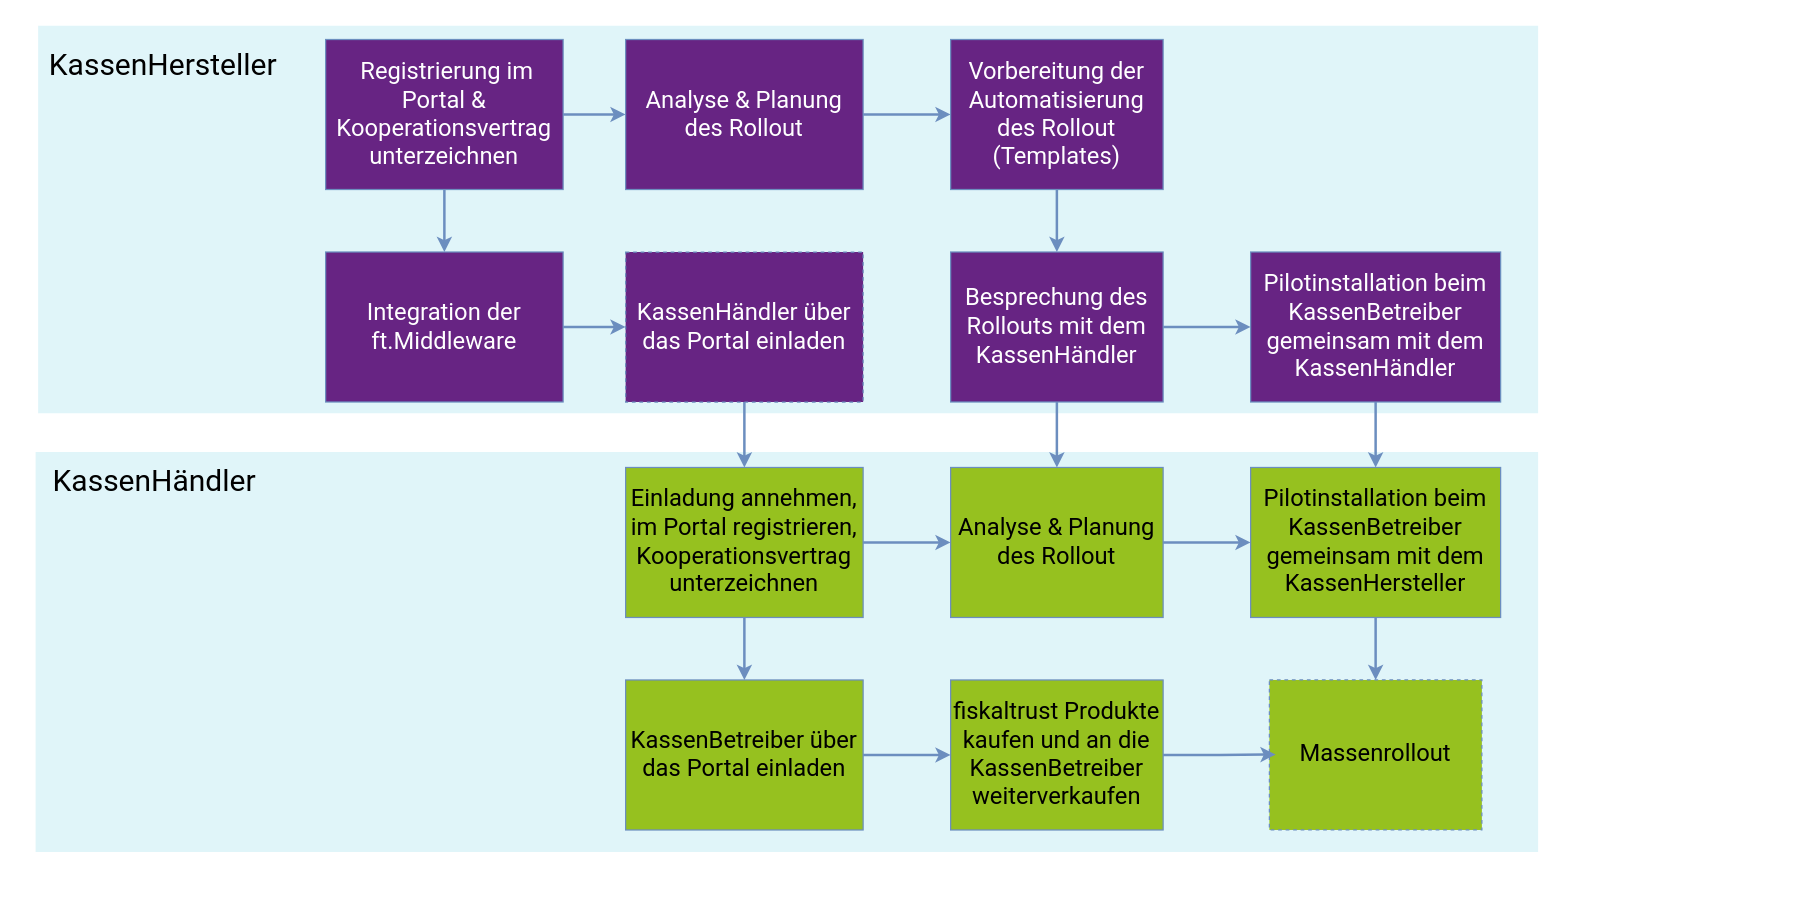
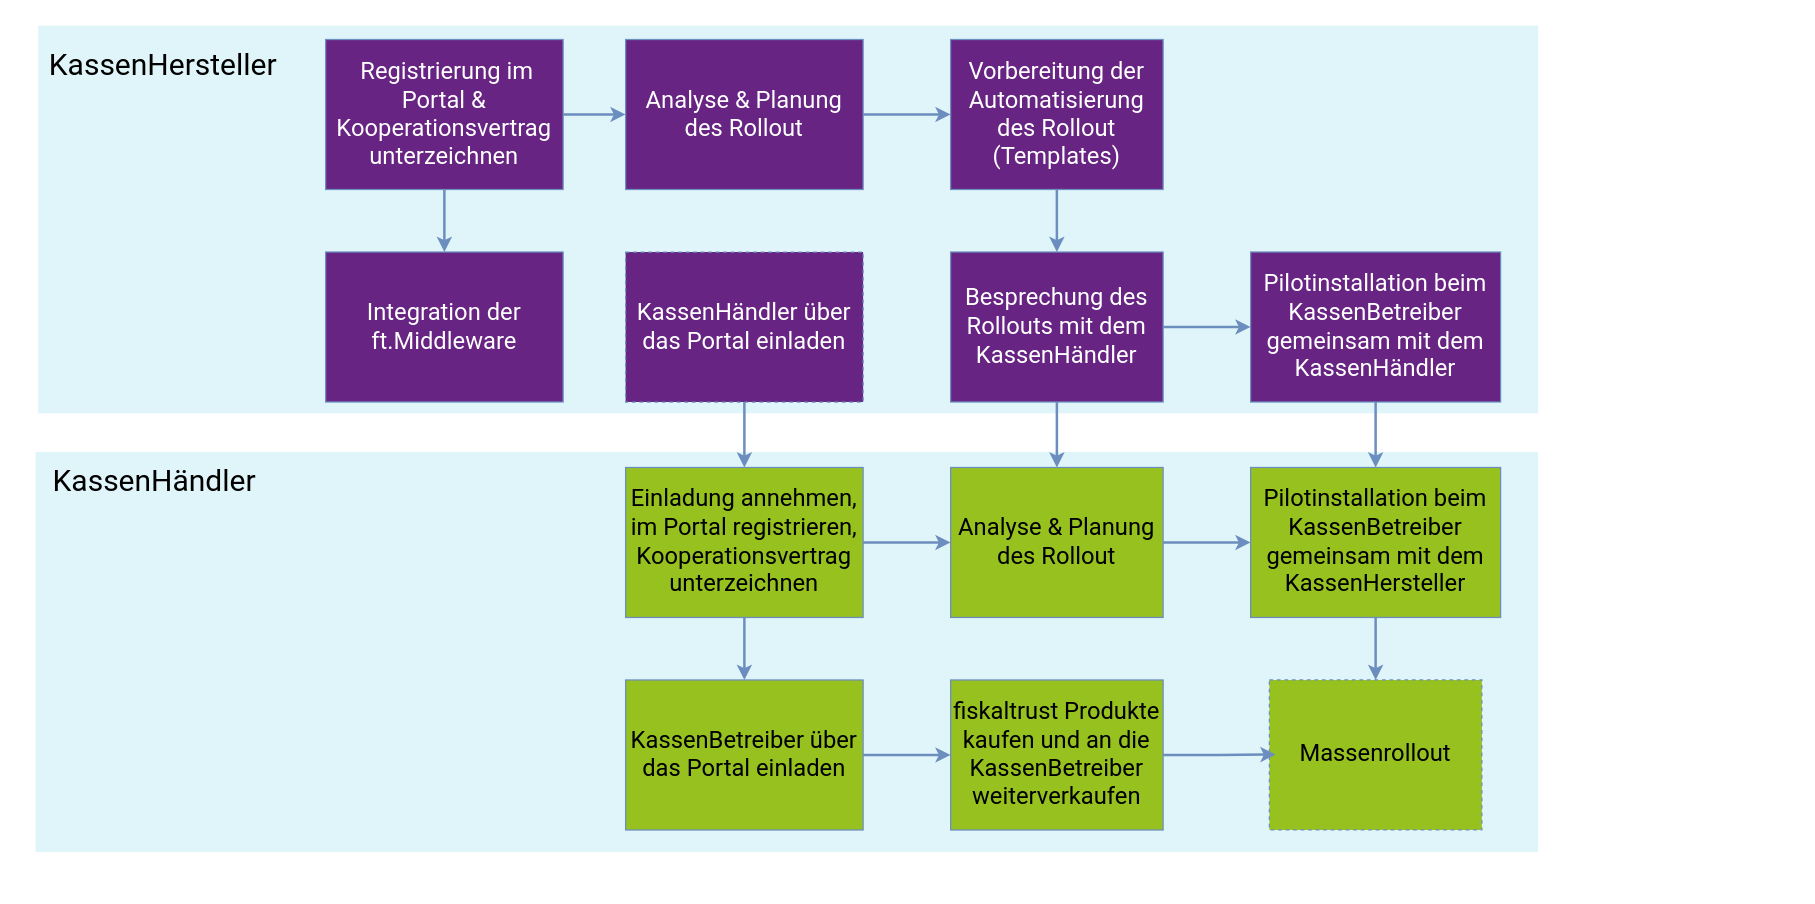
edge "Integration der ft.Middleware" -> "KassenHändler über das Portal einladen": removed
